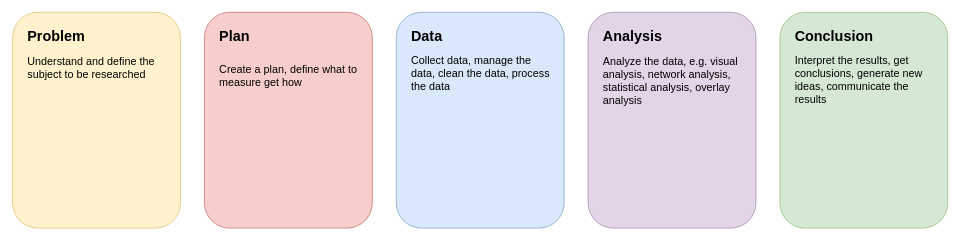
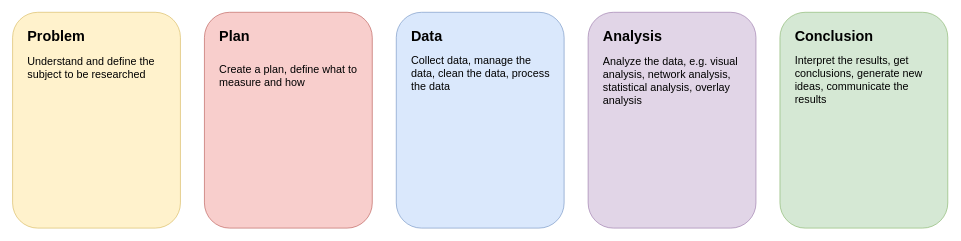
node "Plan Create a plan, define what to measure get how": label "Plan Create a plan, define what to measure get how" -> "Plan Create a plan, define what to measure and how"
